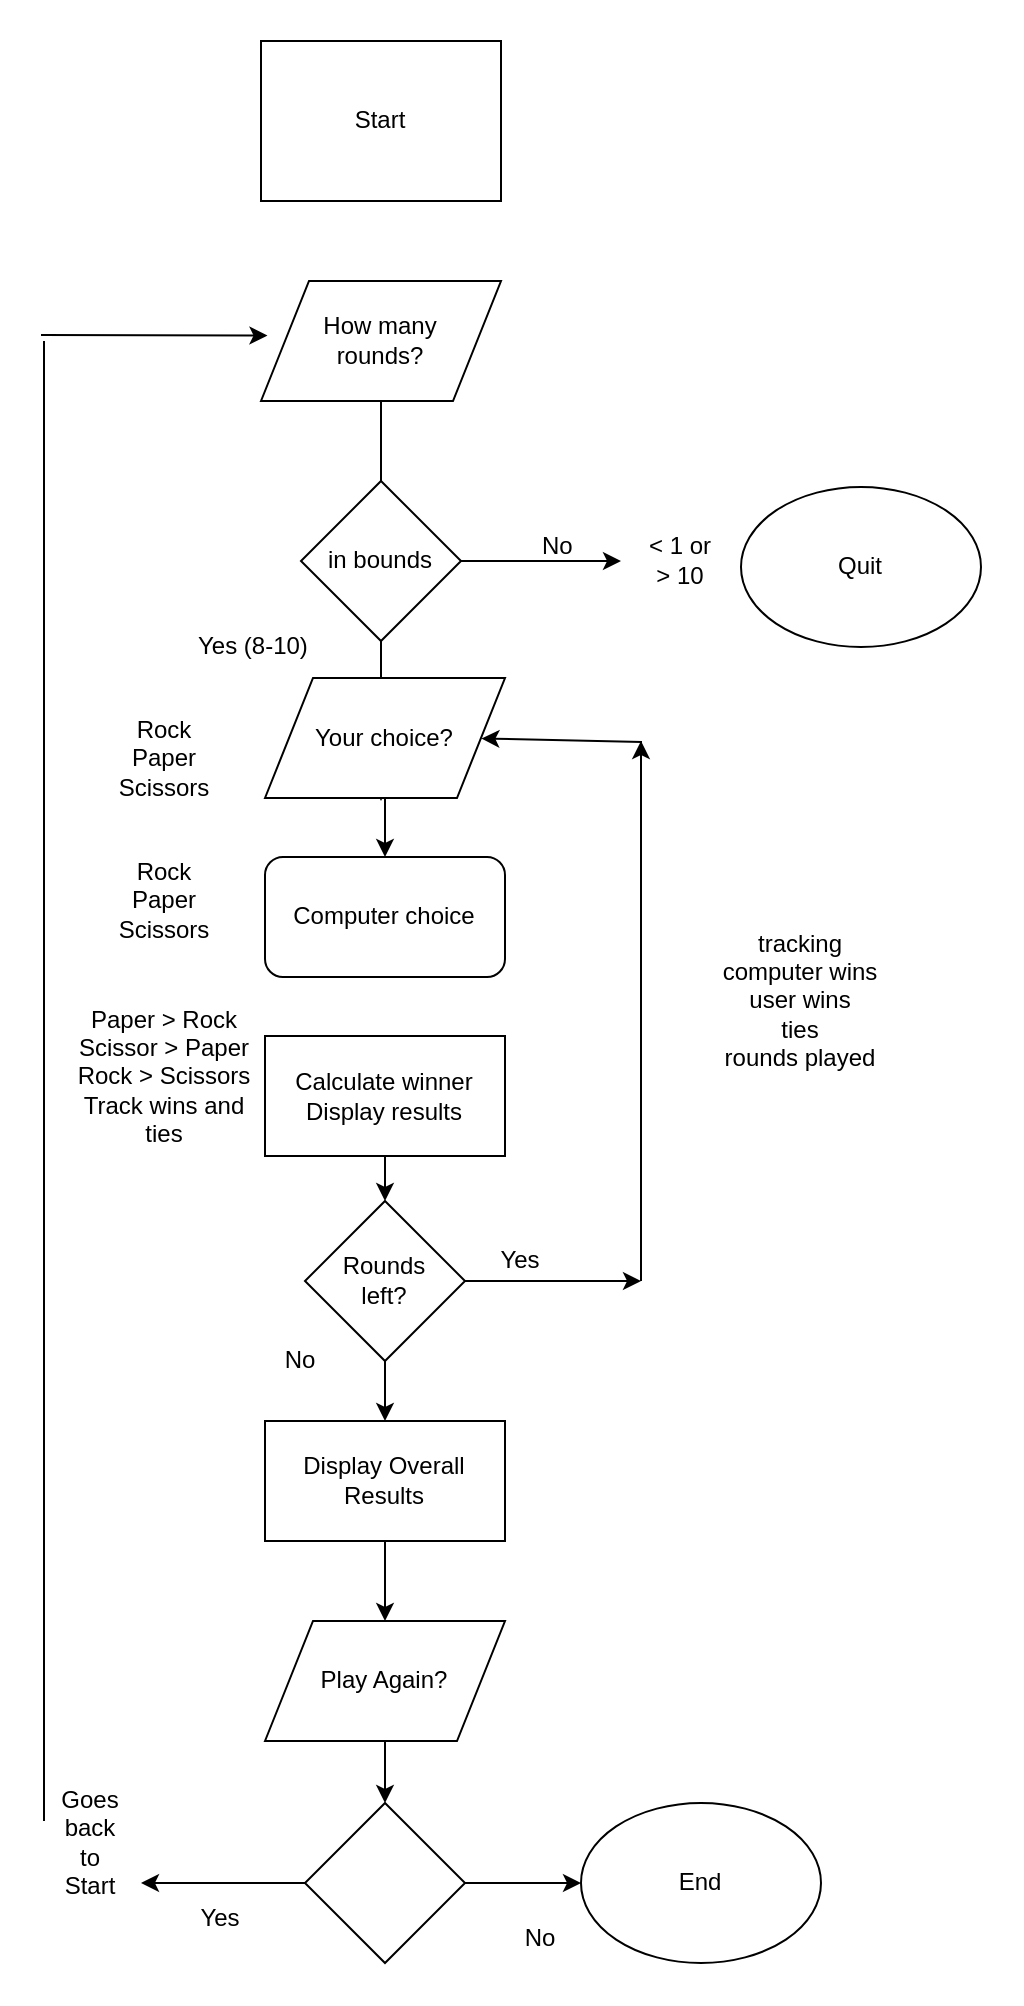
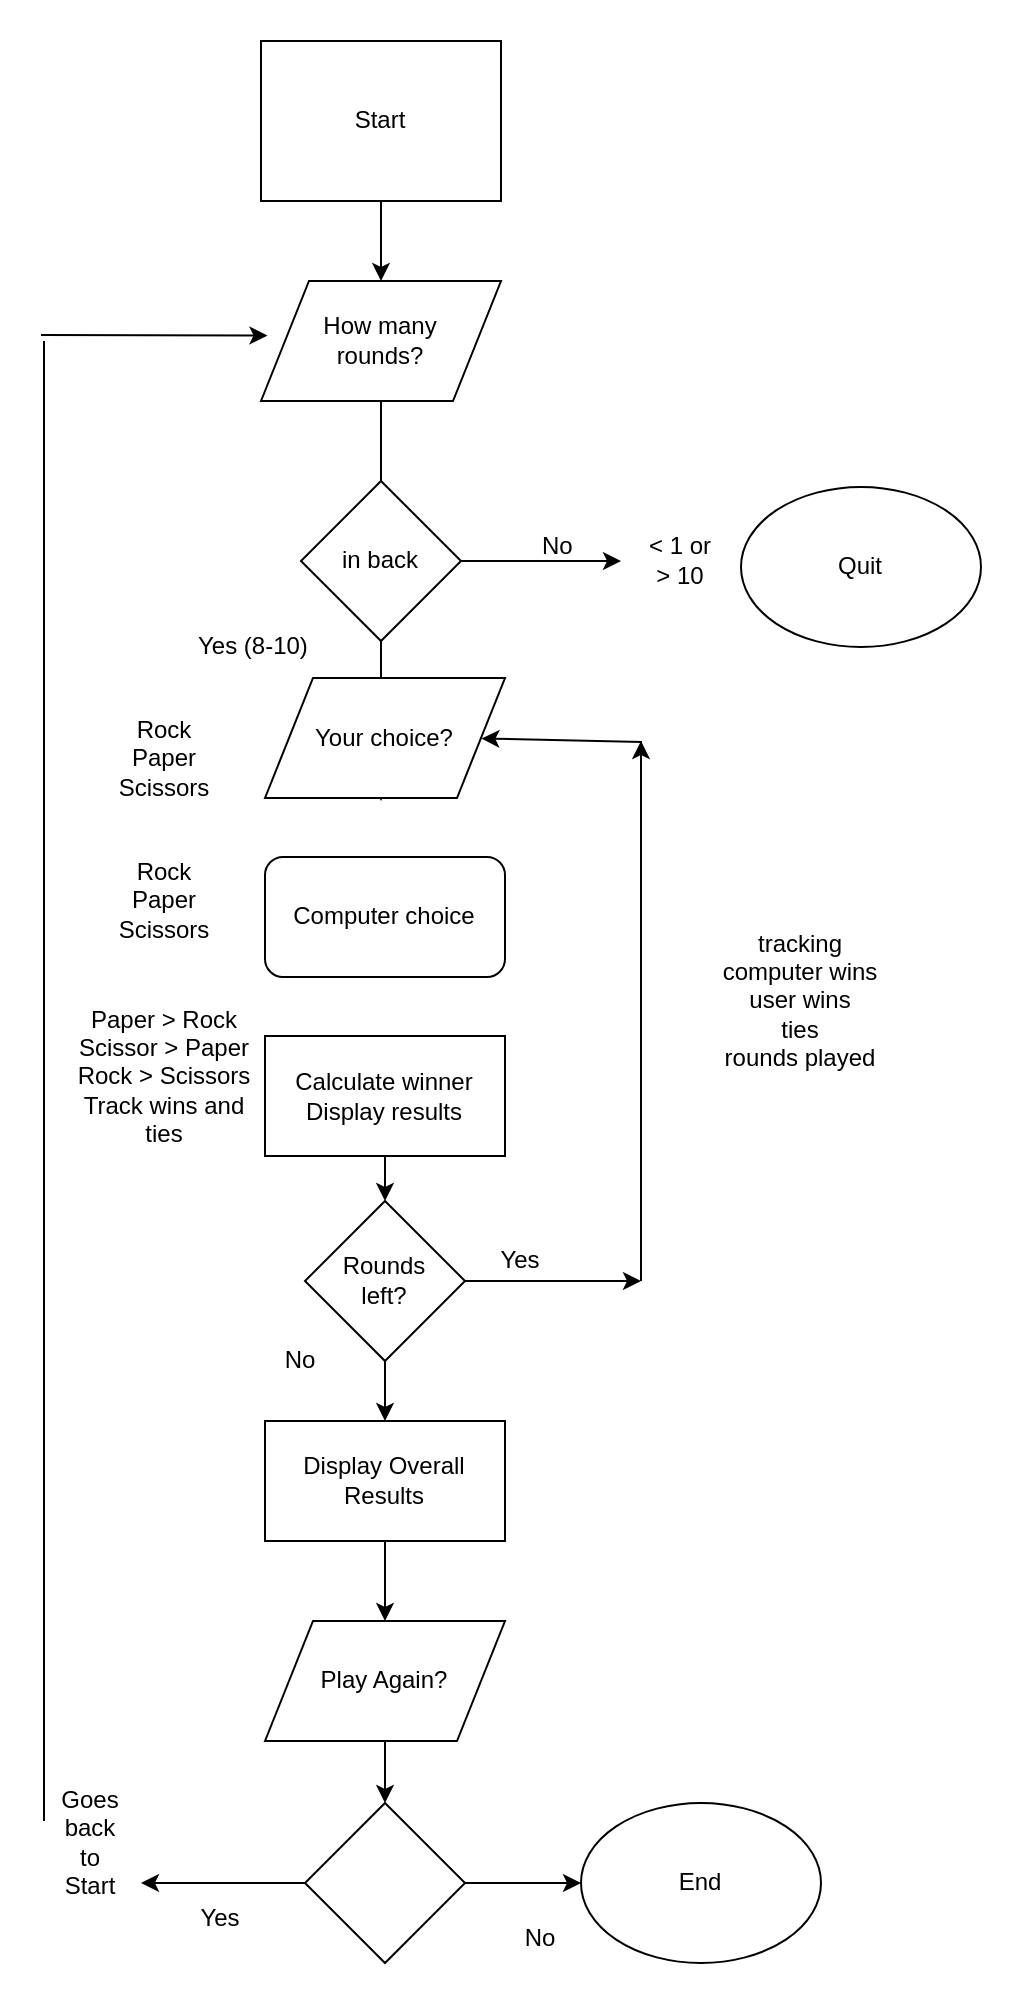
edge "Start" -> "How many rounds?": added
node "in bounds": label "in bounds" -> "in back"
edge "Your choice?" -> "Computer choice": removed
